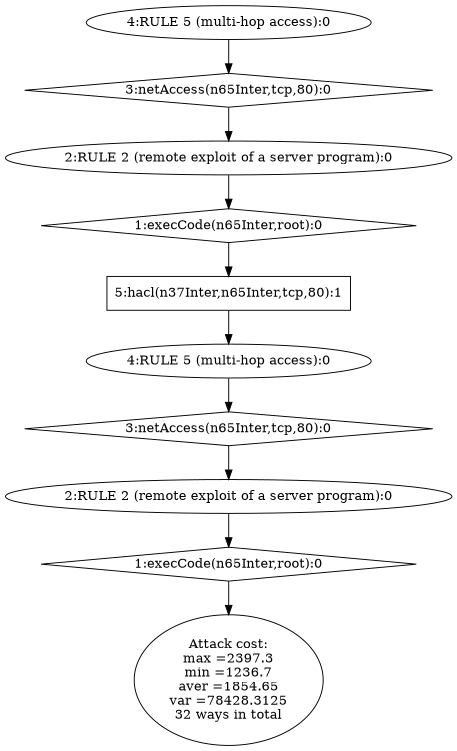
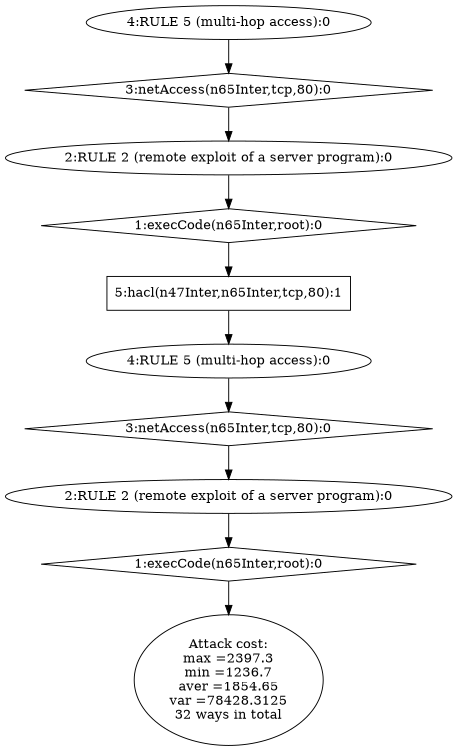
node "5:hacl(n37Inter,n65Inter,tcp,80):1": label "5:hacl(n37Inter,n65Inter,tcp,80):1" -> "5:hacl(n47Inter,n65Inter,tcp,80):1"
